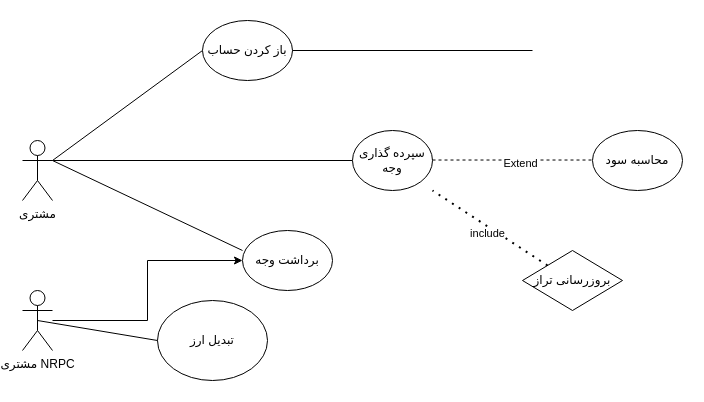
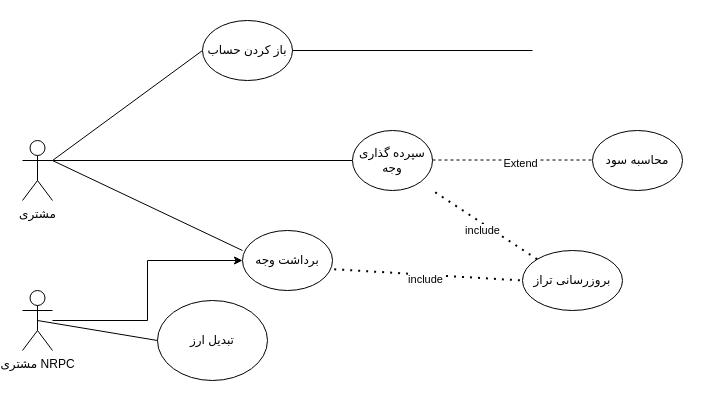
edge "برداشت وجه" -- "بروزرسانی تراز": added, label "include"
node "بروزرسانی تراز": shape diamond -> ellipse
